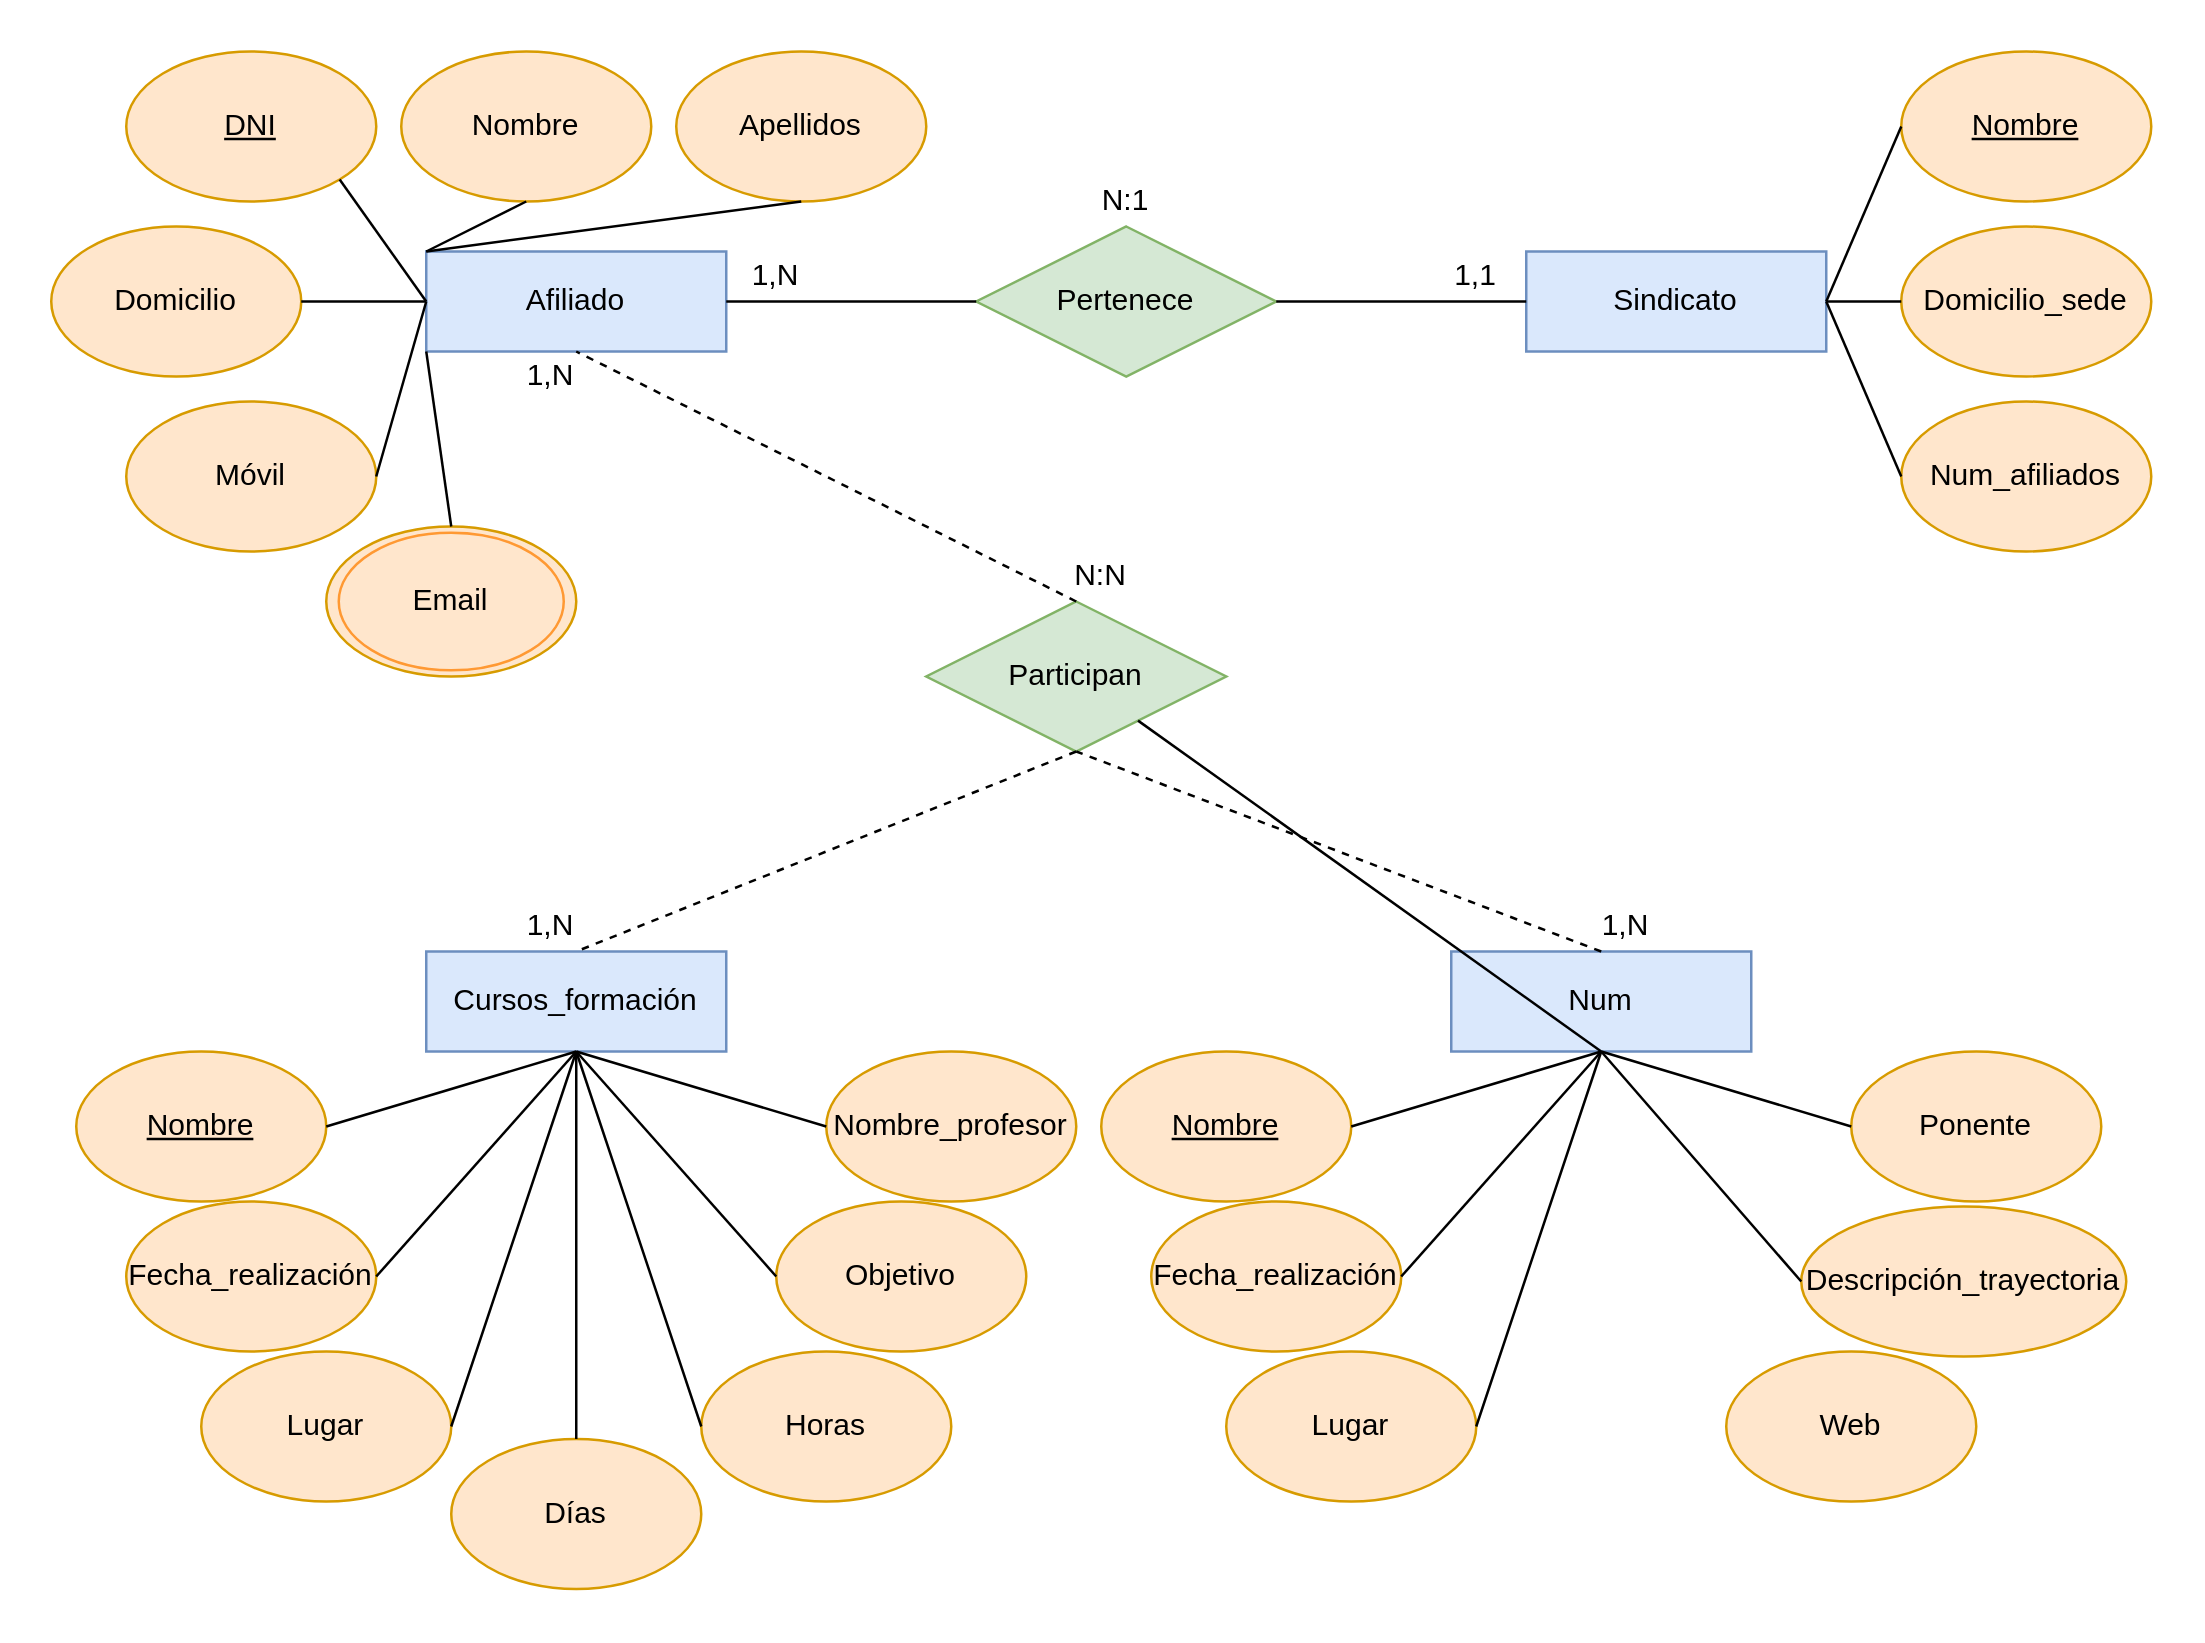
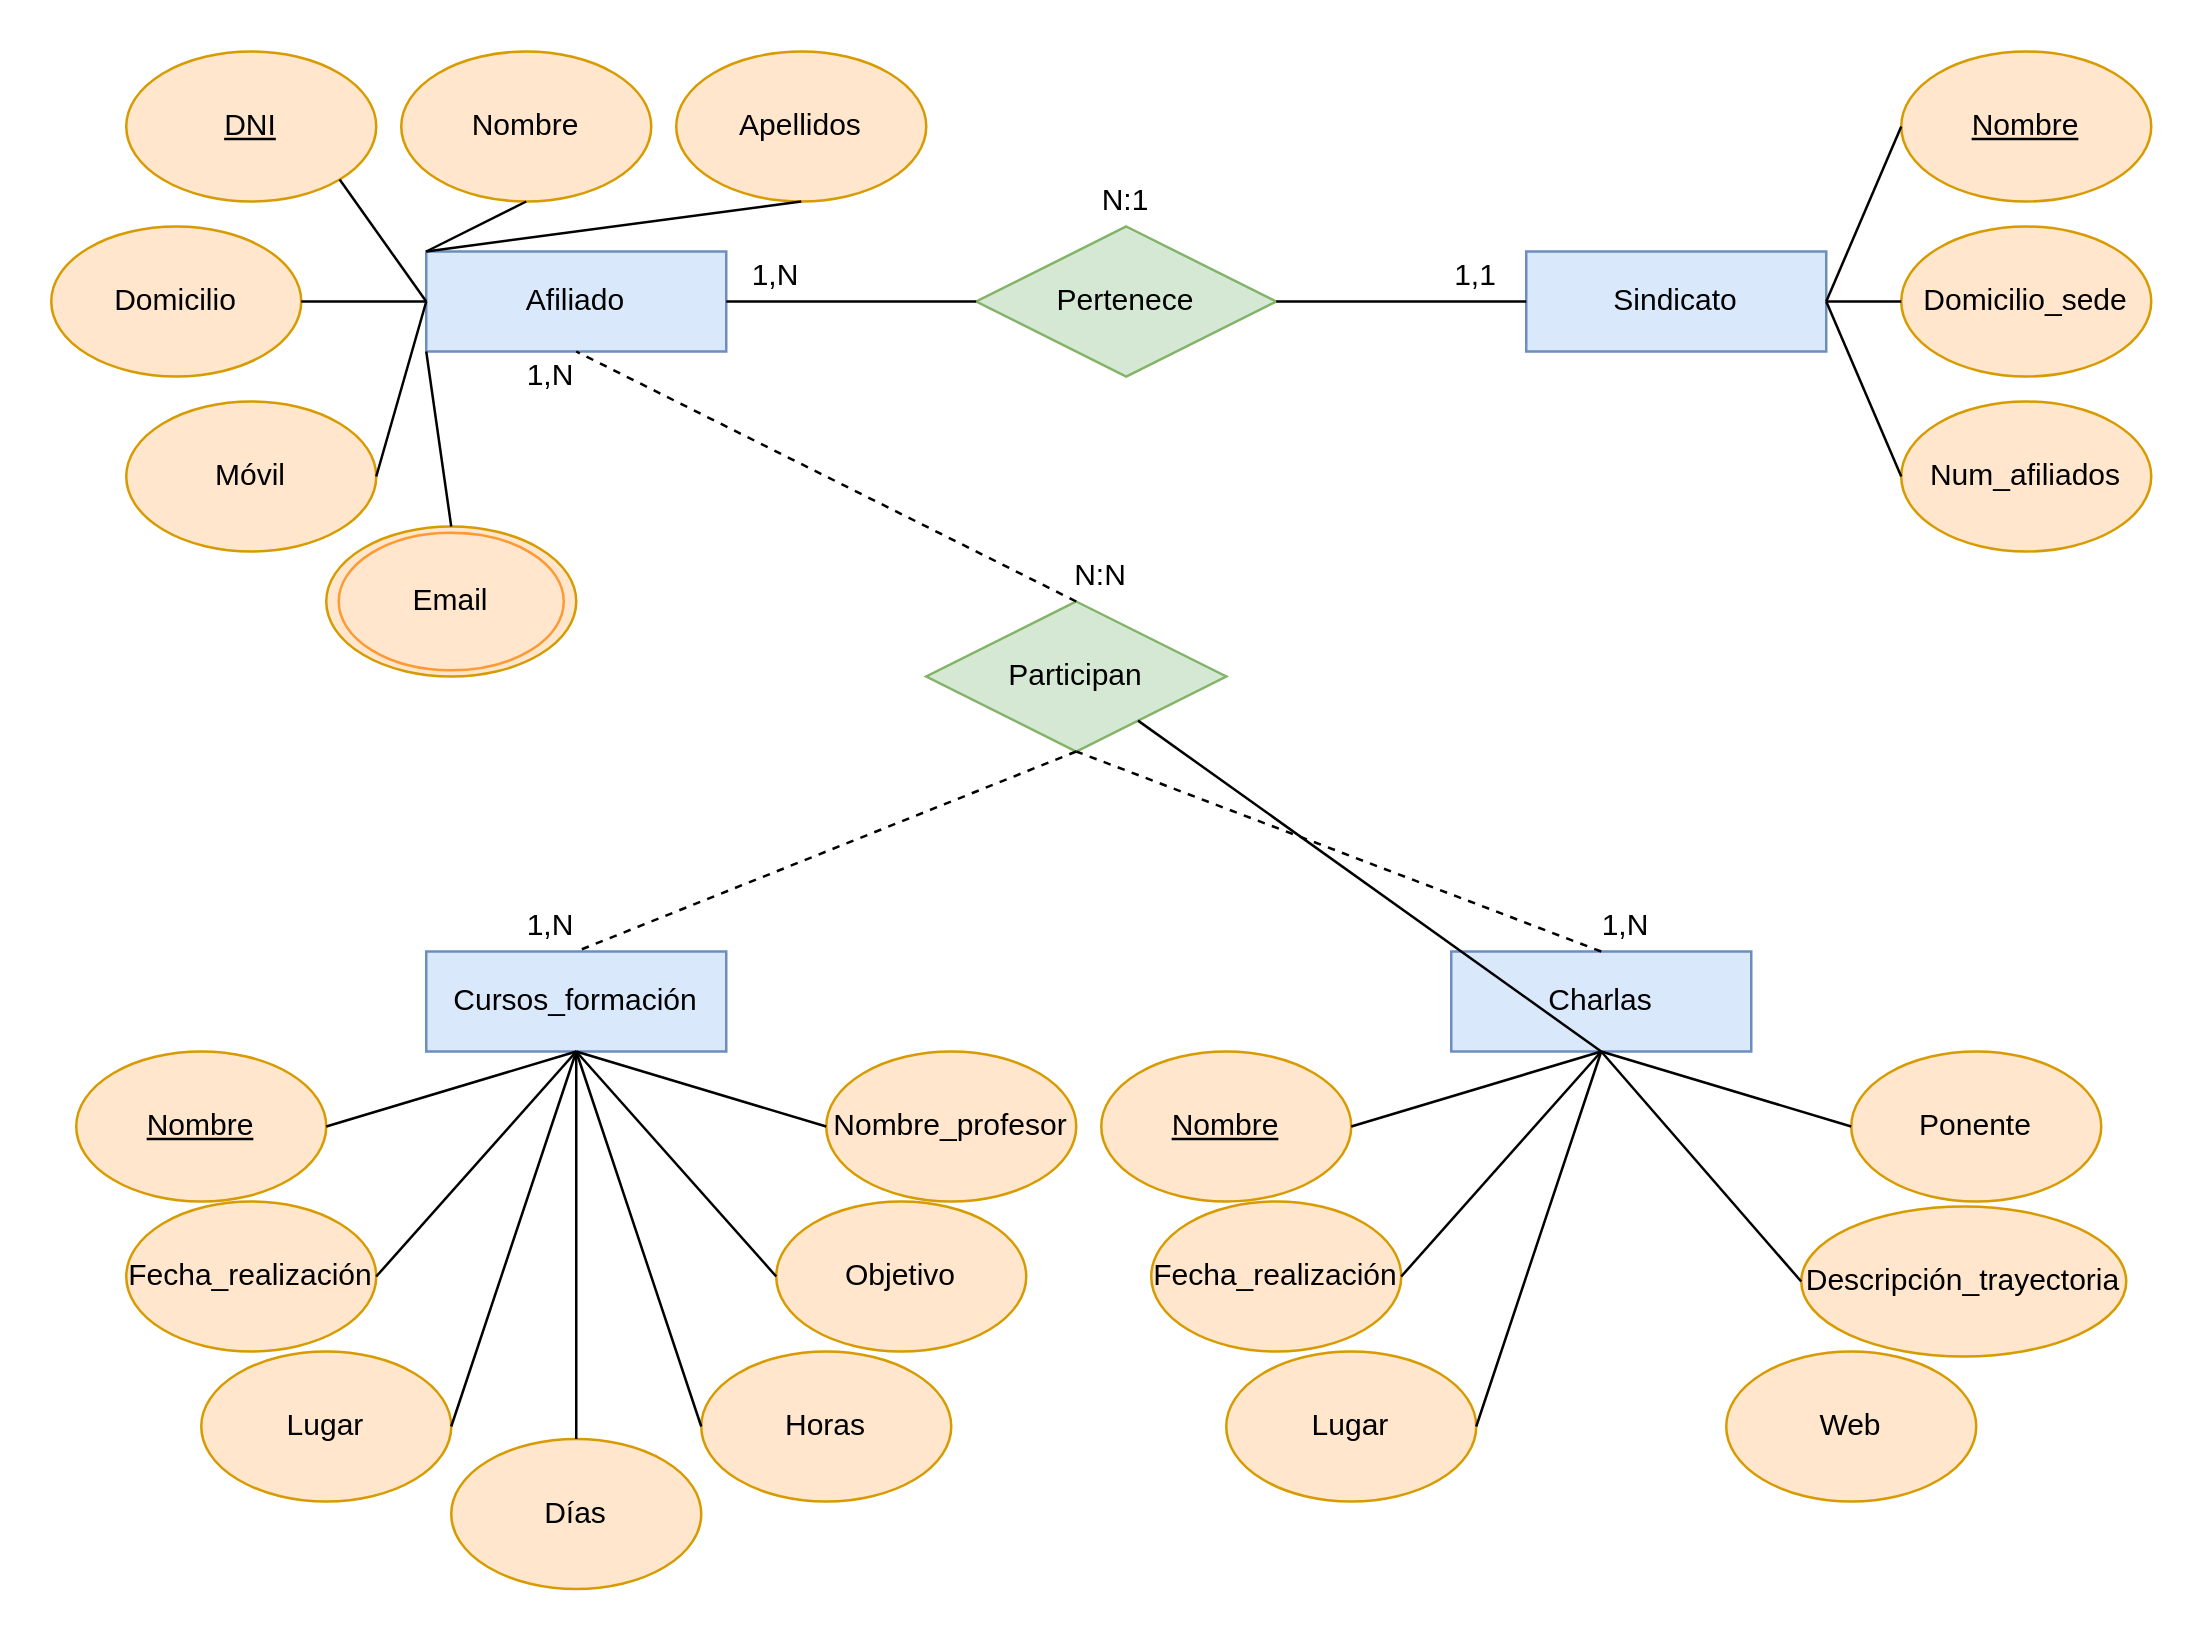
node "Num": label "Num" -> "Charlas"
